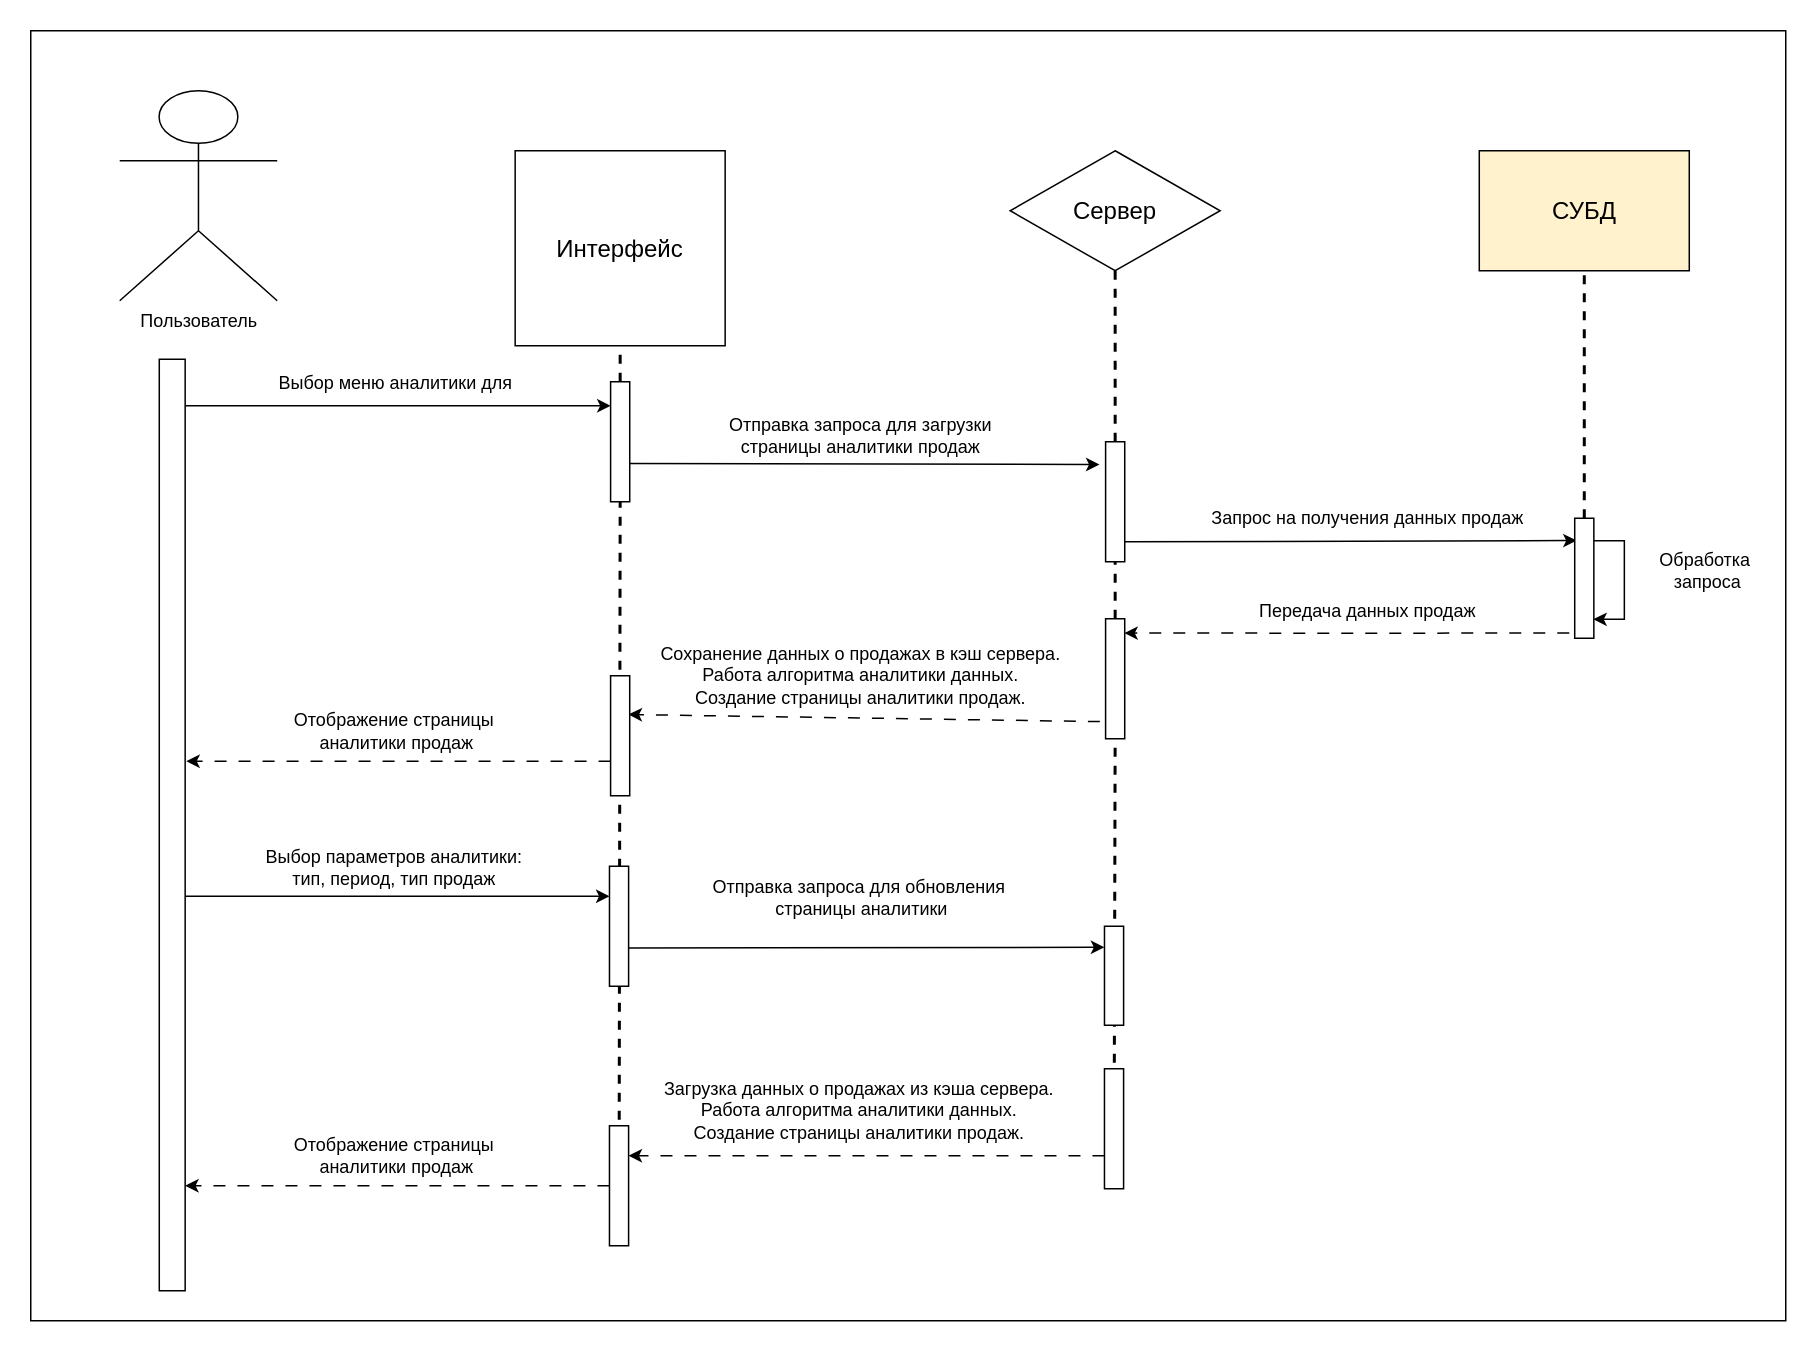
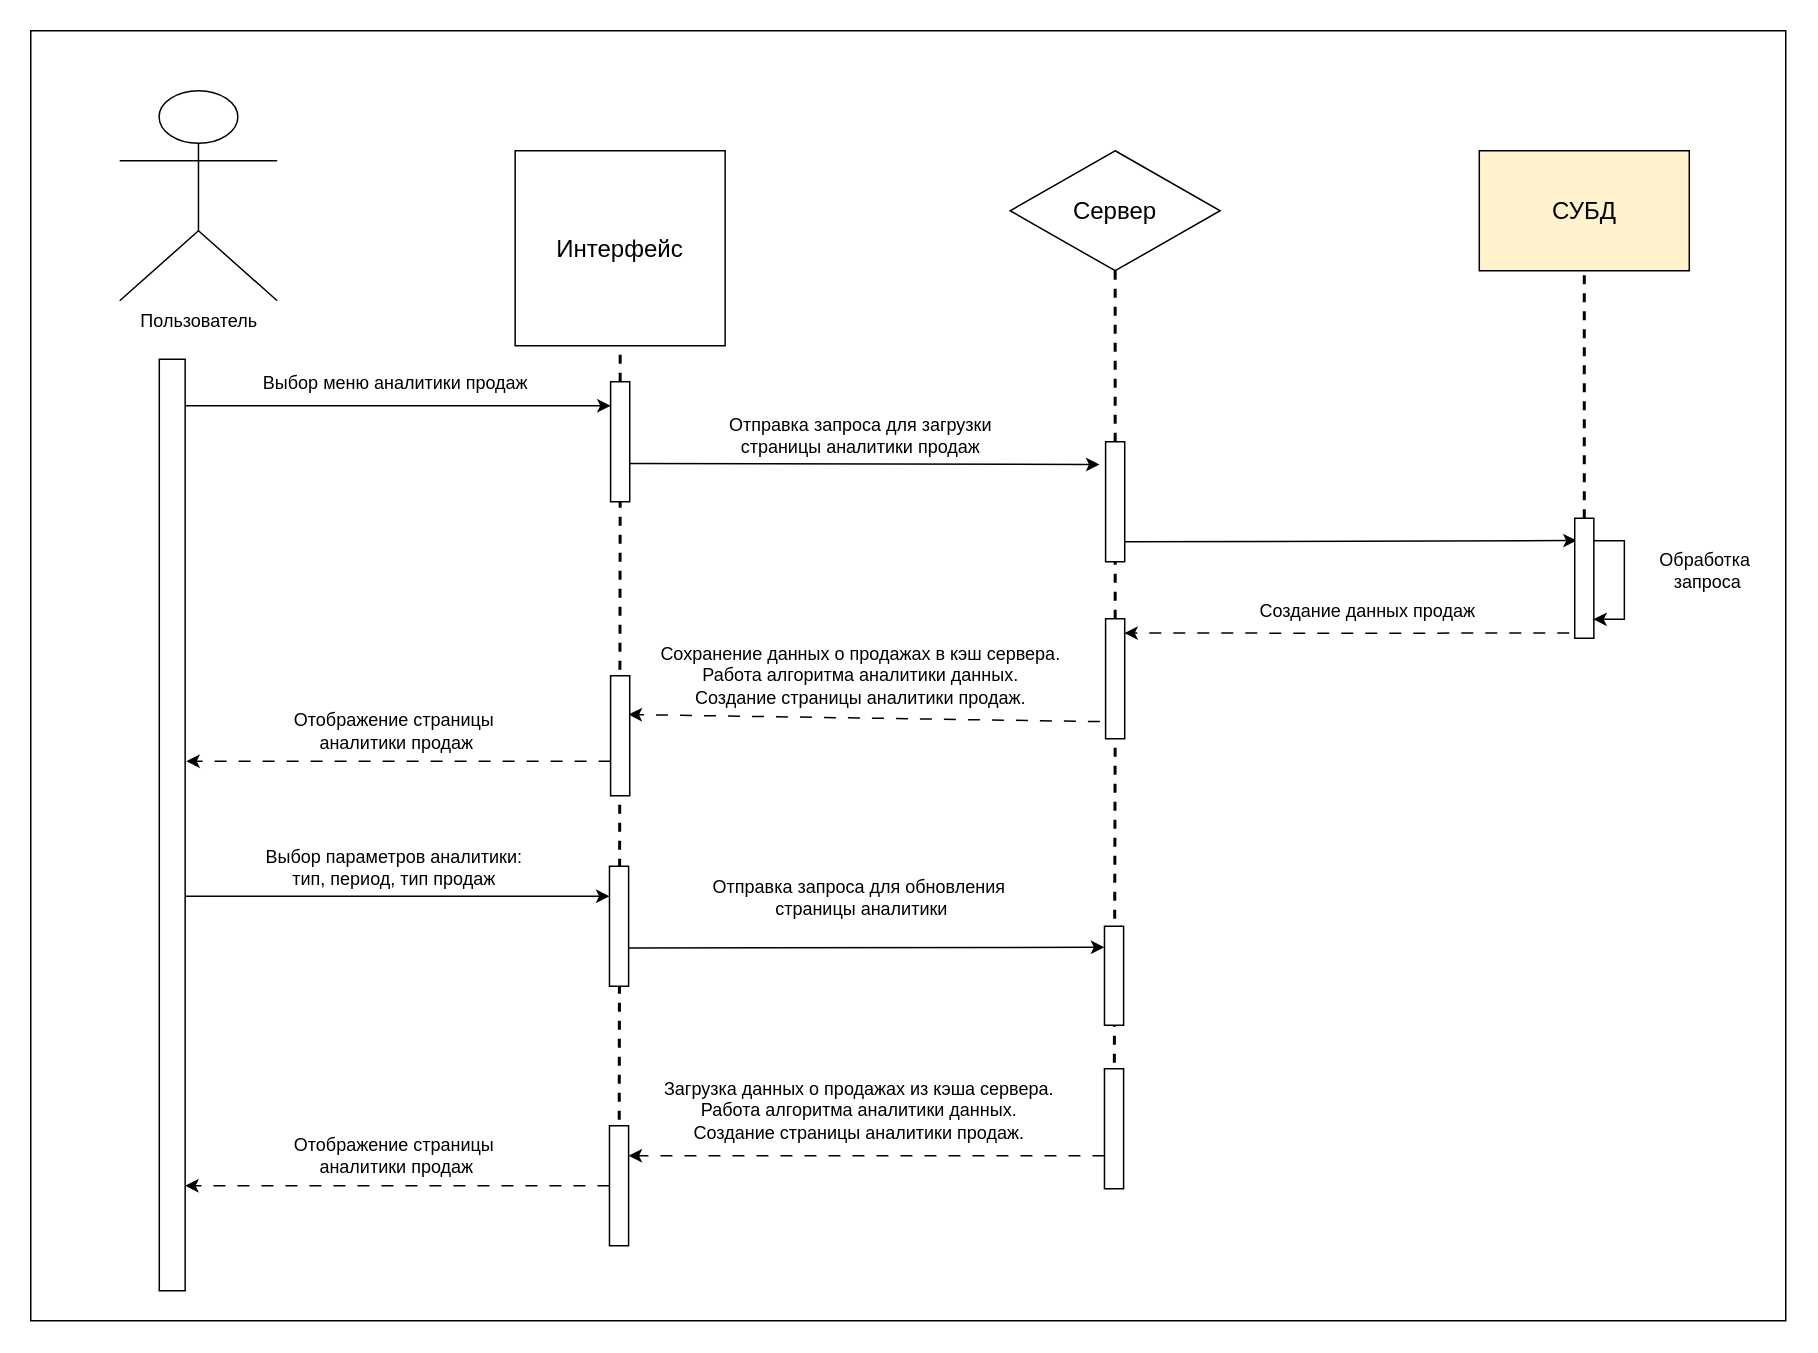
node "Выбор меню аналитики для": label "Выбор меню аналитики для" -> "Выбор меню аналитики продаж"
node "Запрос на получения данных продаж": removed
node "Передача данных продаж": label "Передача данных продаж" -> "Создание данных продаж"
